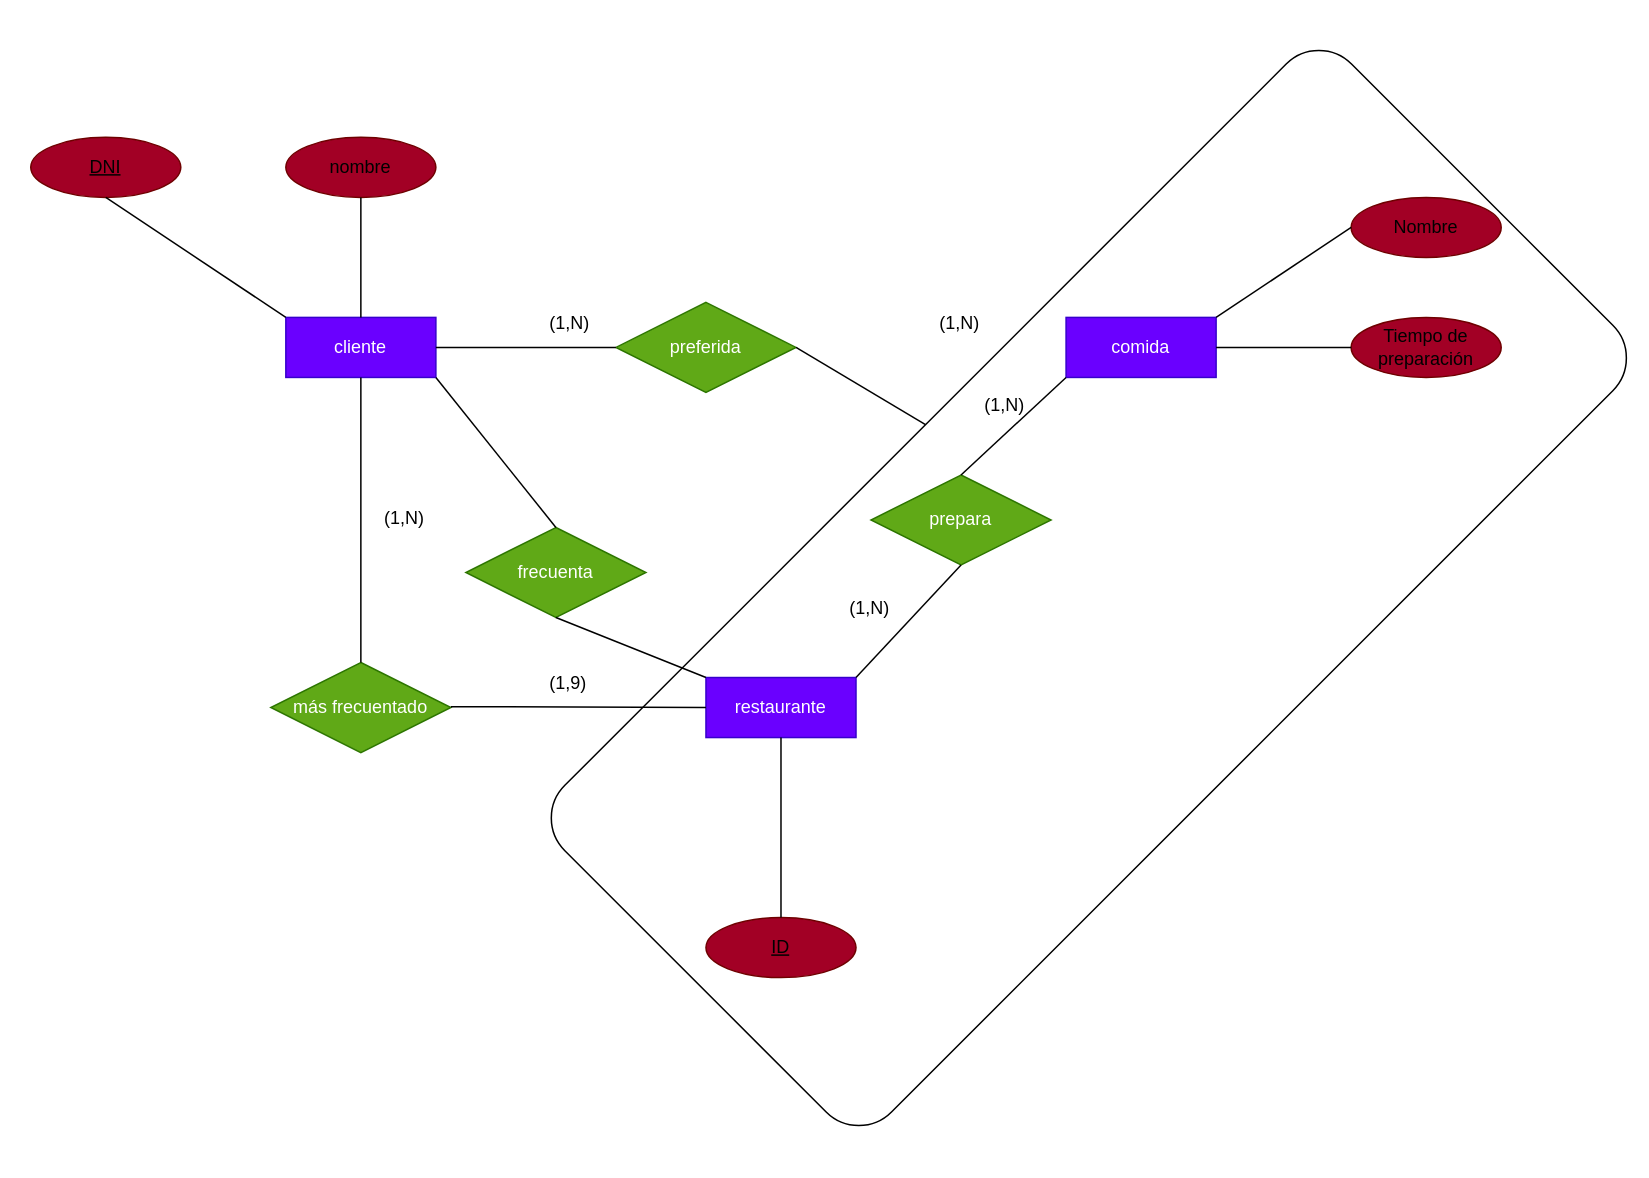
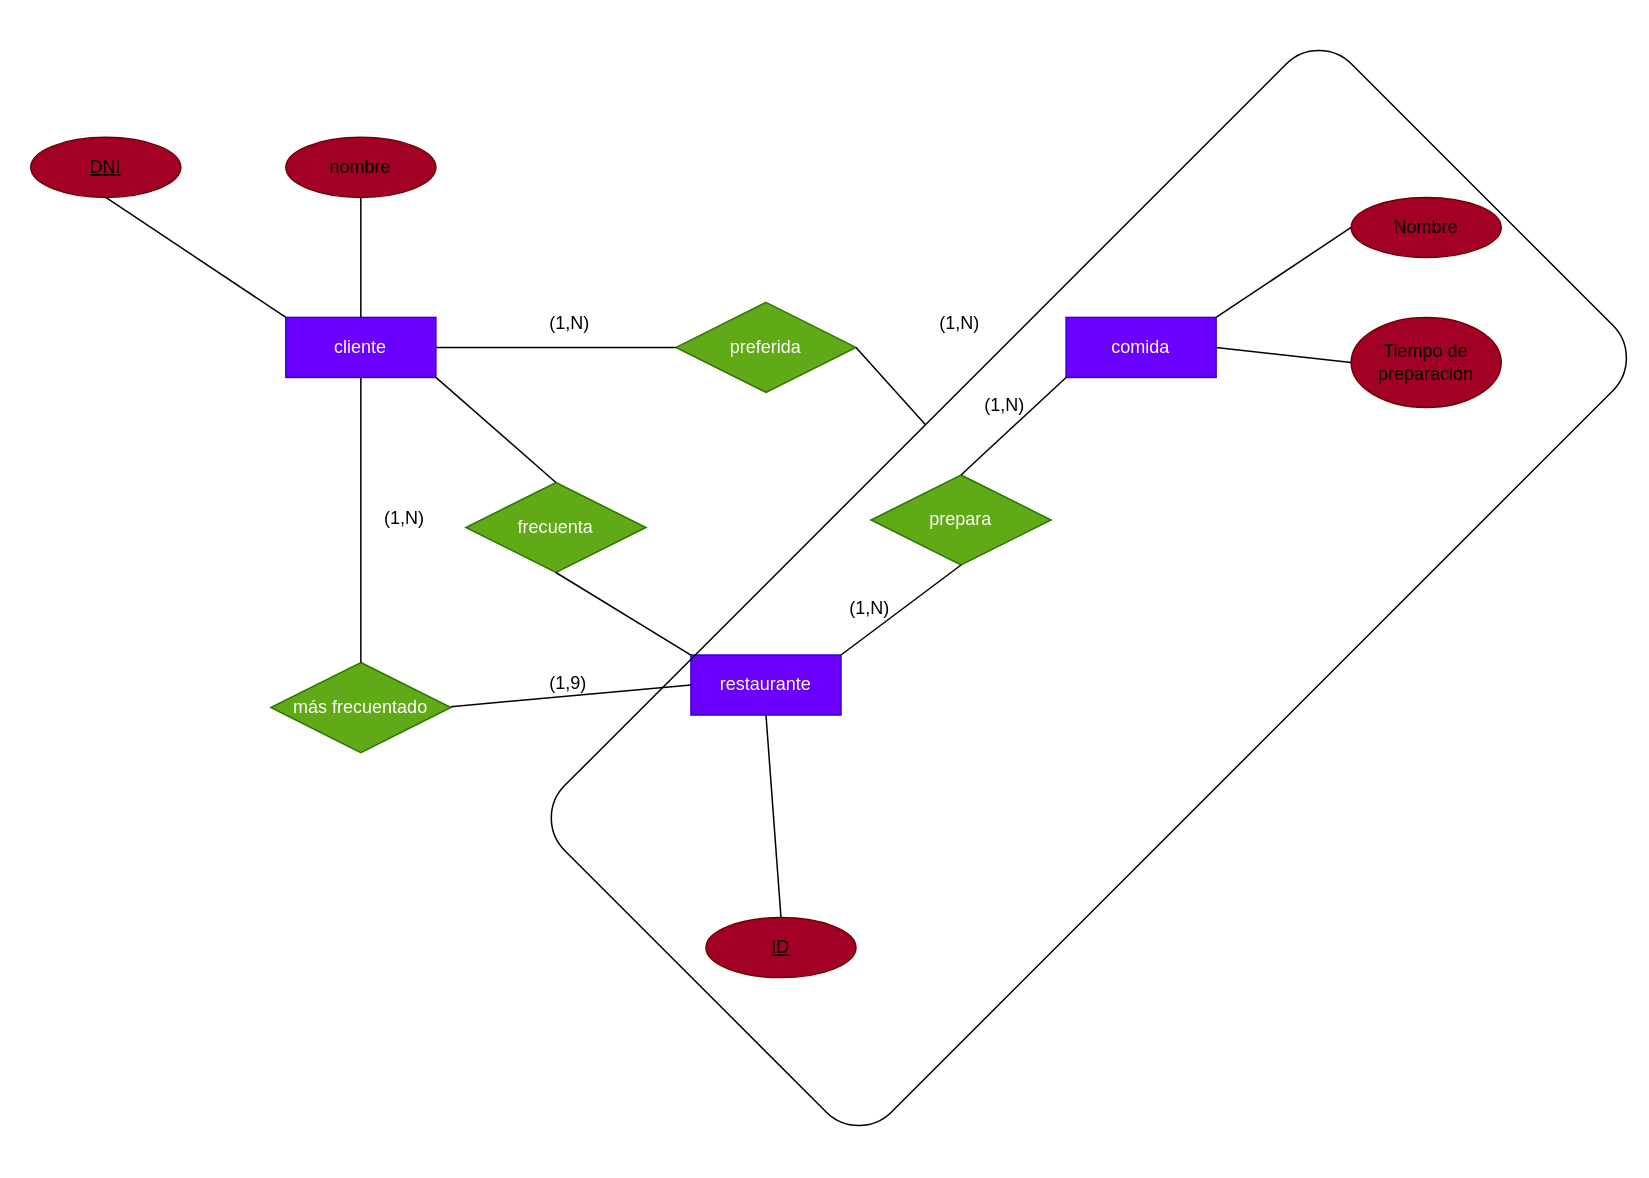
node "preferida": moved (706, 347) -> (766, 347)
node "Tiempo de preparación": size 150x60 -> 150x90
node "frecuenta": moved (556, 572) -> (556, 527)
node "restaurante": moved (781, 707) -> (766, 685)
